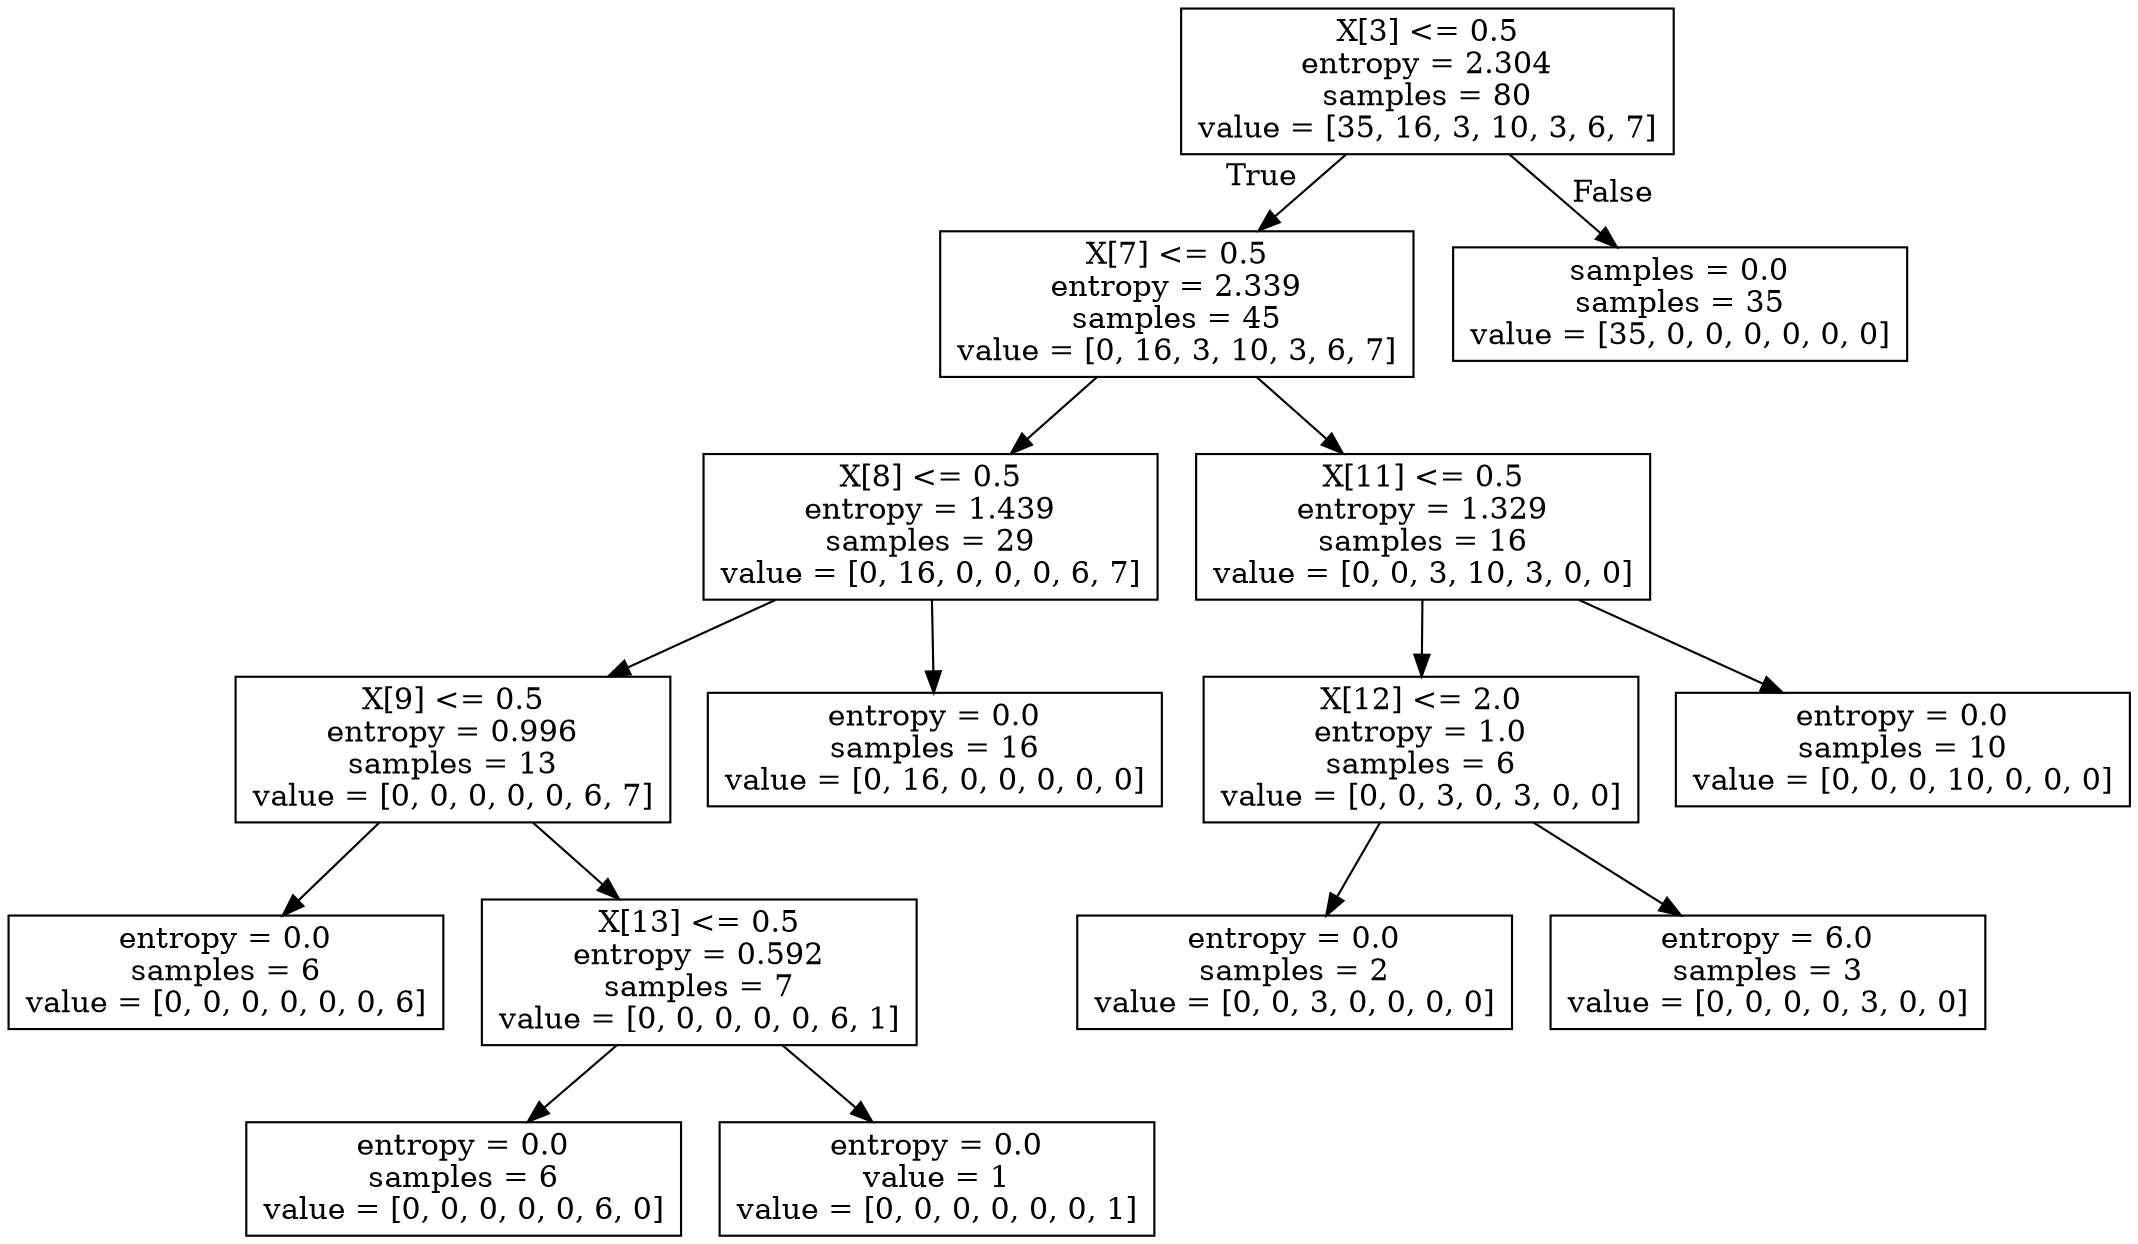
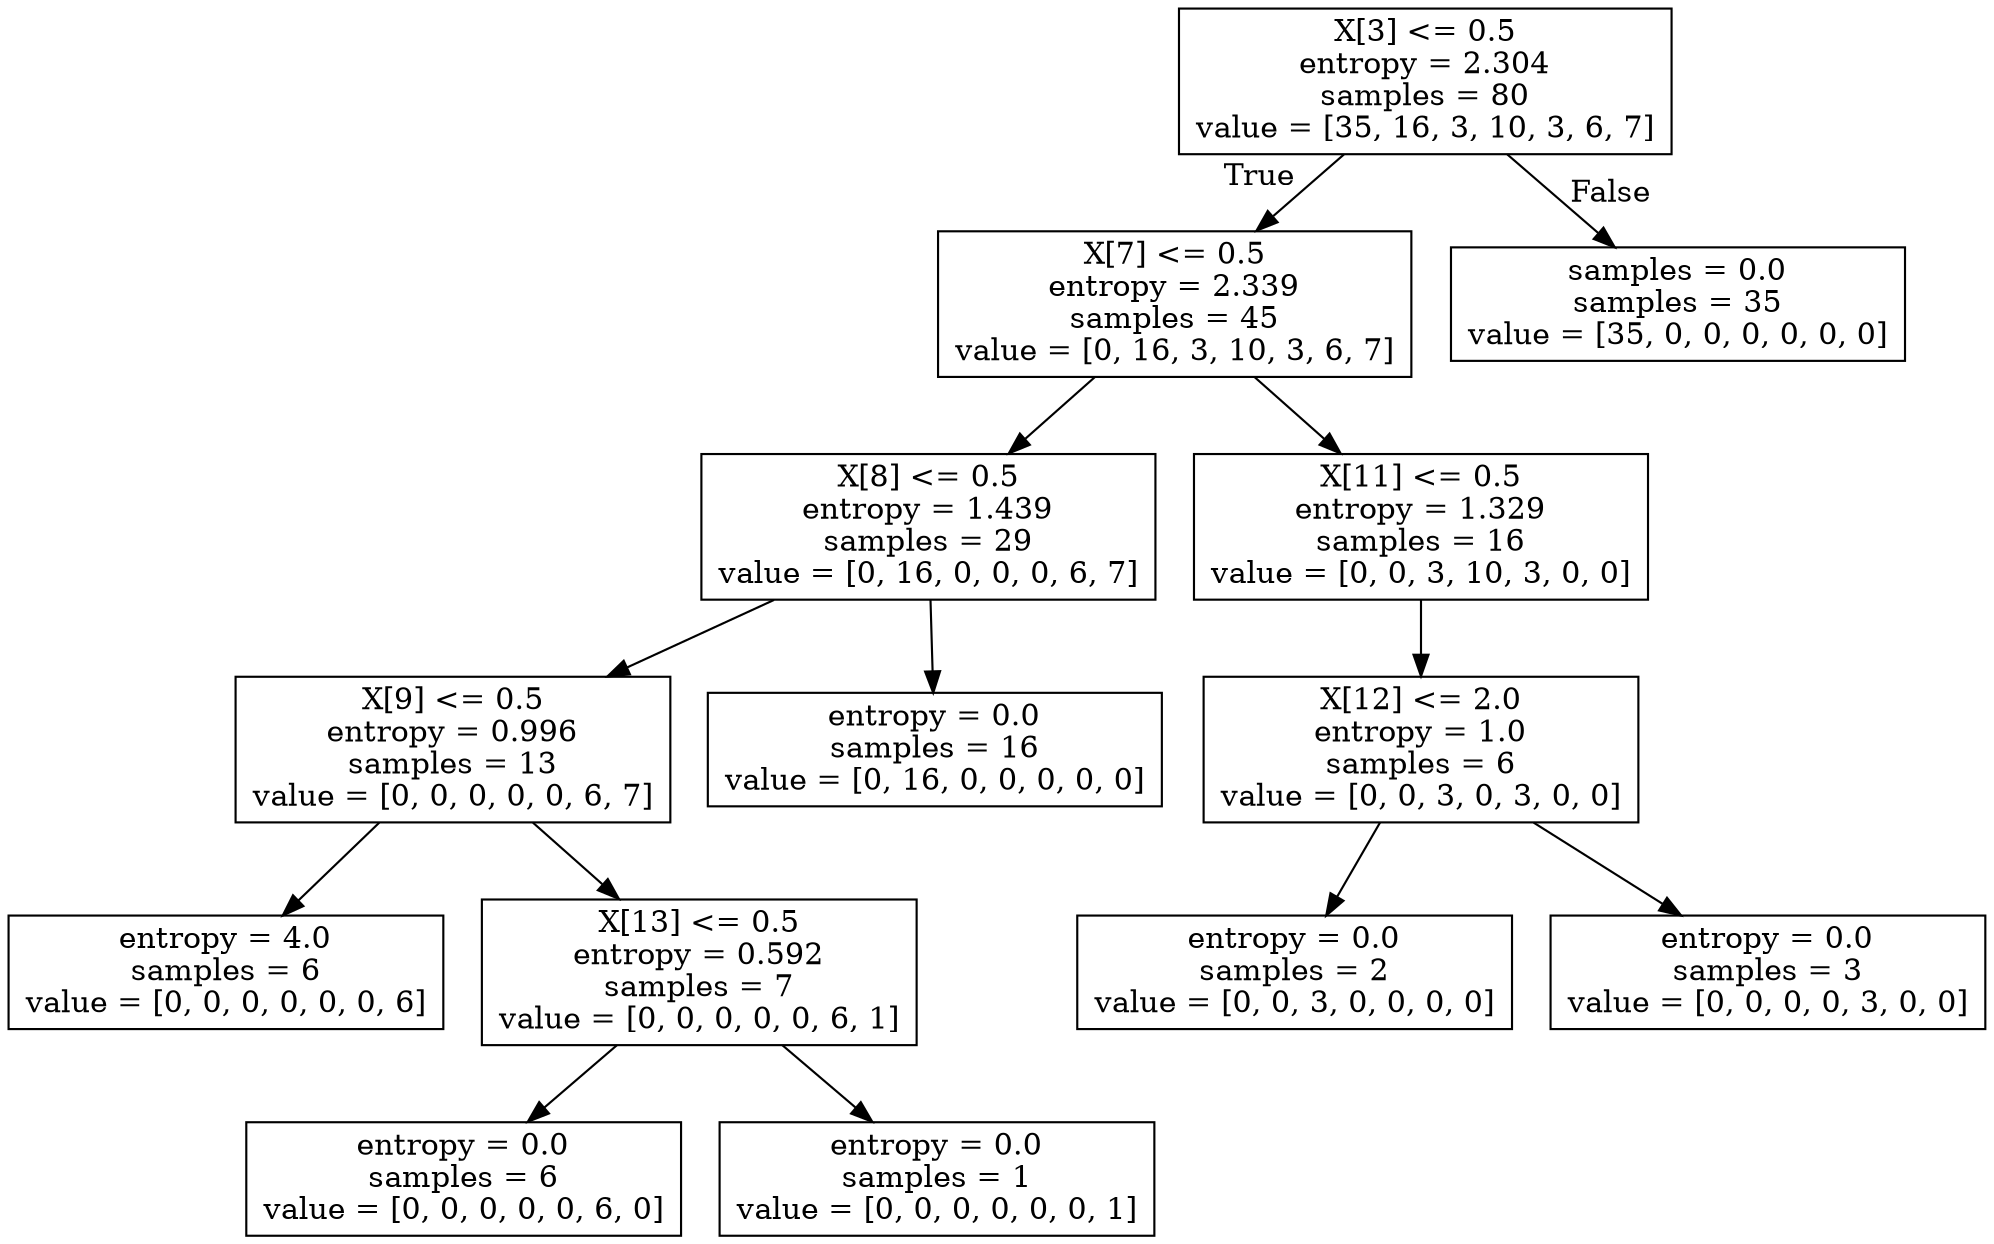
node "entropy = 0.0 samples = 10 value = [0, 0, 0, 10, 0, 0, 0]": removed
node "entropy = 0.0 samples = 6 value = [0, 0, 0, 0, 0, 0, 6]": label "entropy = 0.0 samples = 6 value = [0, 0, 0, 0, 0, 0, 6]" -> "entropy = 4.0 samples = 6 value = [0, 0, 0, 0, 0, 0, 6]"
node "entropy = 6.0 samples = 3 value = [0, 0, 0, 0, 3, 0, 0]": label "entropy = 6.0 samples = 3 value = [0, 0, 0, 0, 3, 0, 0]" -> "entropy = 0.0 samples = 3 value = [0, 0, 0, 0, 3, 0, 0]"
node "entropy = 0.0 value = 1 value = [0, 0, 0, 0, 0, 0, 1]": label "entropy = 0.0 value = 1 value = [0, 0, 0, 0, 0, 0, 1]" -> "entropy = 0.0 samples = 1 value = [0, 0, 0, 0, 0, 0, 1]"
